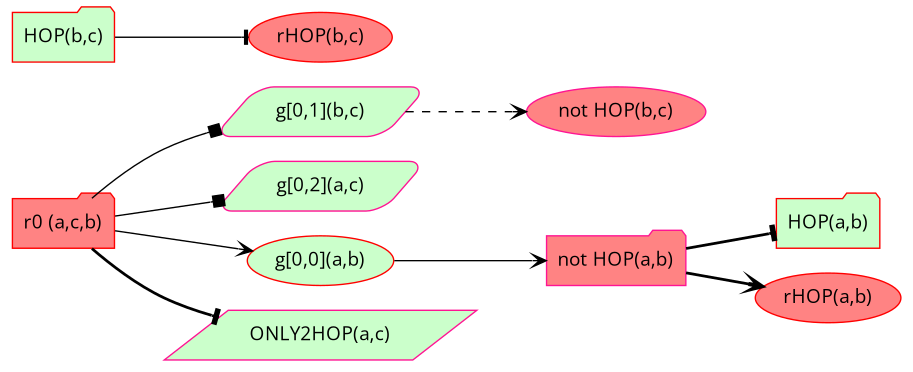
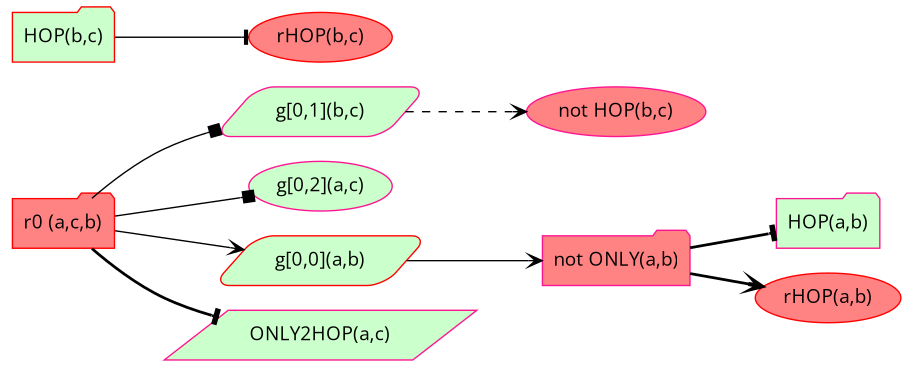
node "g[0,2](a,c)": shape parallelogram -> ellipse
node "HOP(a,b)": color red -> deeppink
node "g[0,0](a,b)": shape ellipse -> parallelogram
node "not HOP(a,b)": label "not HOP(a,b)" -> "not ONLY(a,b)"
